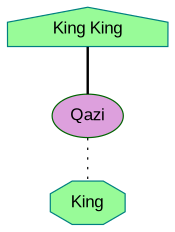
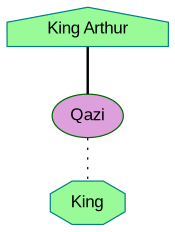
node "King King": label "King King" -> "King Arthur"
